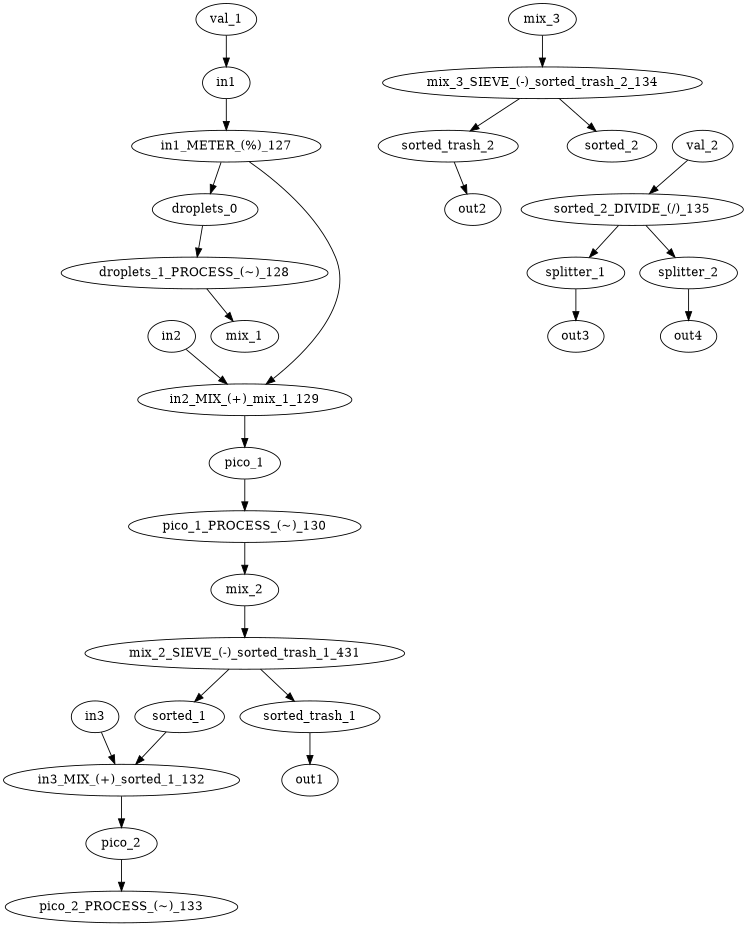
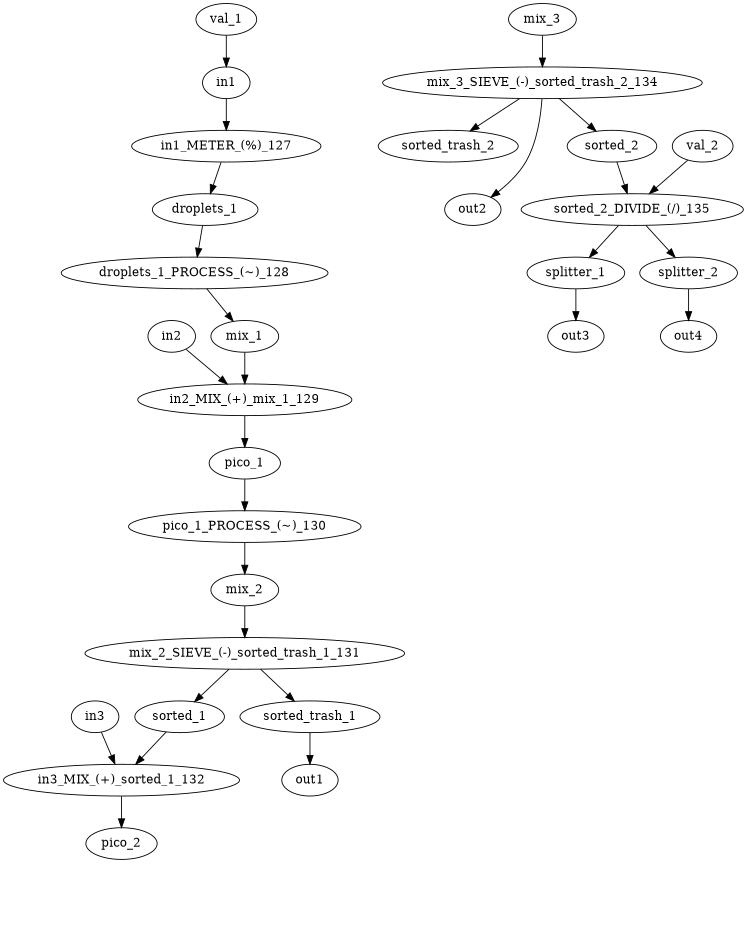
edge "sorted_trash_2" -> "out2": now "mix_3_SIEVE_(-)_sorted_trash_2_134" -> "out2"
edge "sorted_2" -> "sorted_2_DIVIDE_(/)_135": added
node "droplets_0": label "droplets_0" -> "droplets_1"
edge "in1_METER_(%)_127" -> "in2_MIX_(+)_mix_1_129": now "mix_1" -> "in2_MIX_(+)_mix_1_129"
node "mix_2_SIEVE_(-)_sorted_trash_1_431": label "mix_2_SIEVE_(-)_sorted_trash_1_431" -> "mix_2_SIEVE_(-)_sorted_trash_1_131"
node "pico_2_PROCESS_(~)_133": removed
